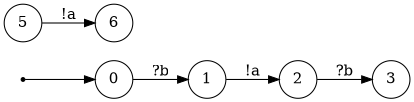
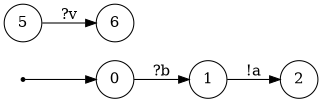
edge "5" -> "6": label "!a" -> "?v"
node "3": removed
